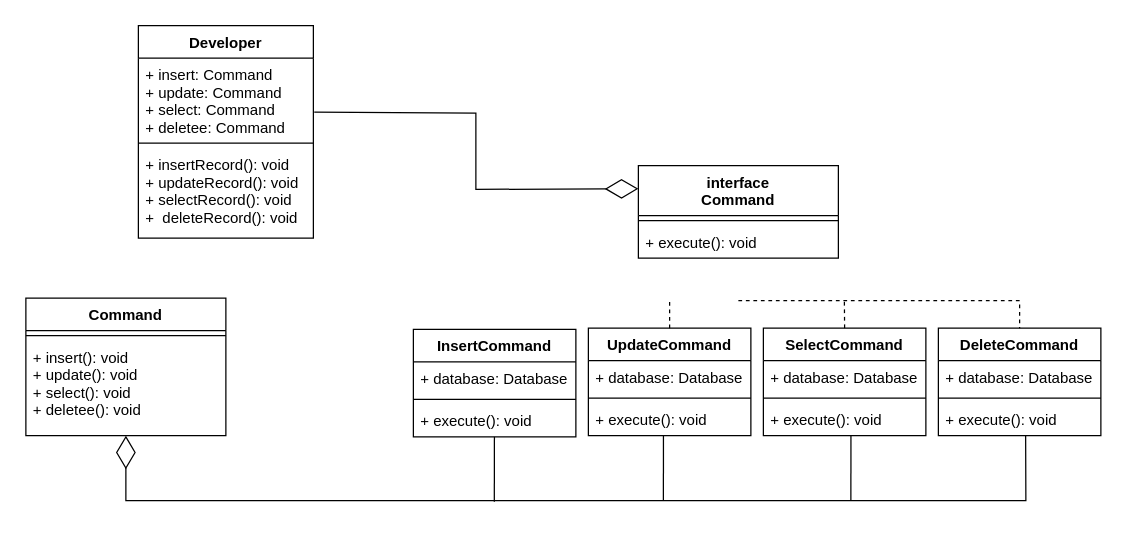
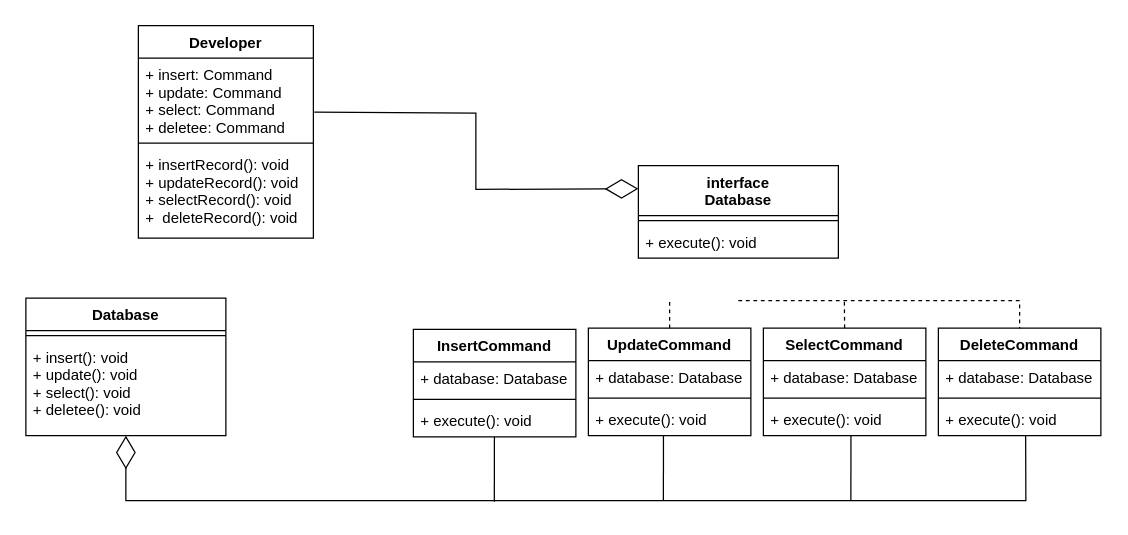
node "interface Command": label "interface Command" -> "interface Database"
node "Command": label "Command" -> "Database"
